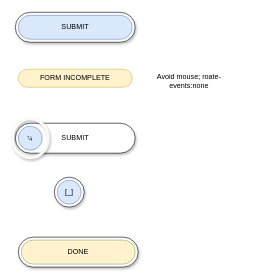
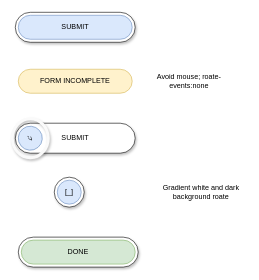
node "FORM INCOMPLETE": size 114x18 -> 114x24
node "Gradient white and dark background roate": added
node "DONE": fillcolor #fff2cc -> #d5e8d4
